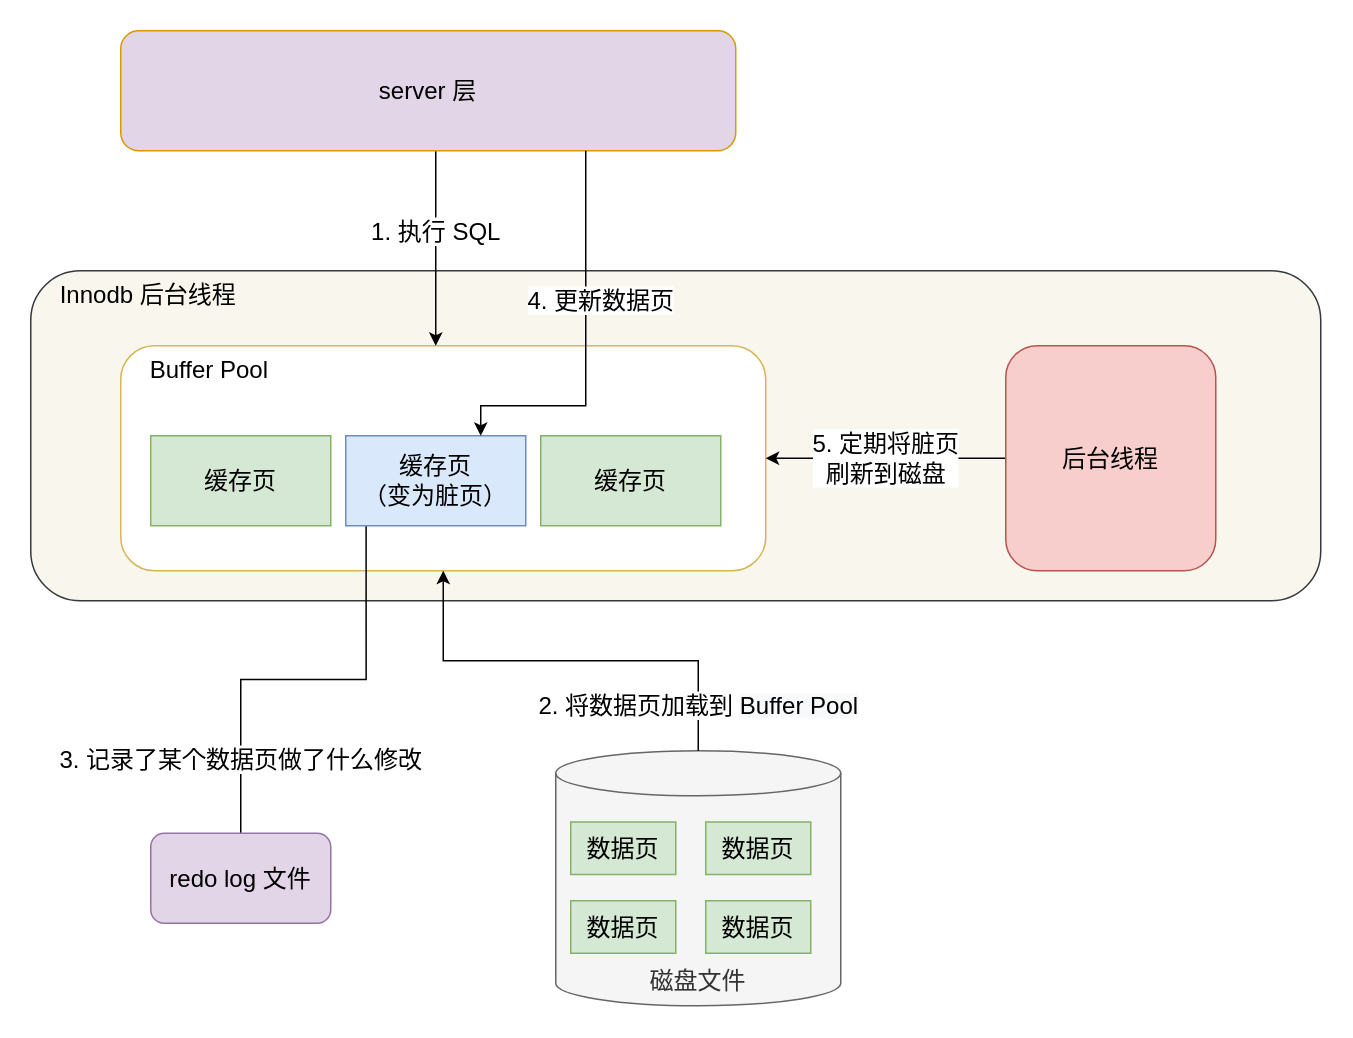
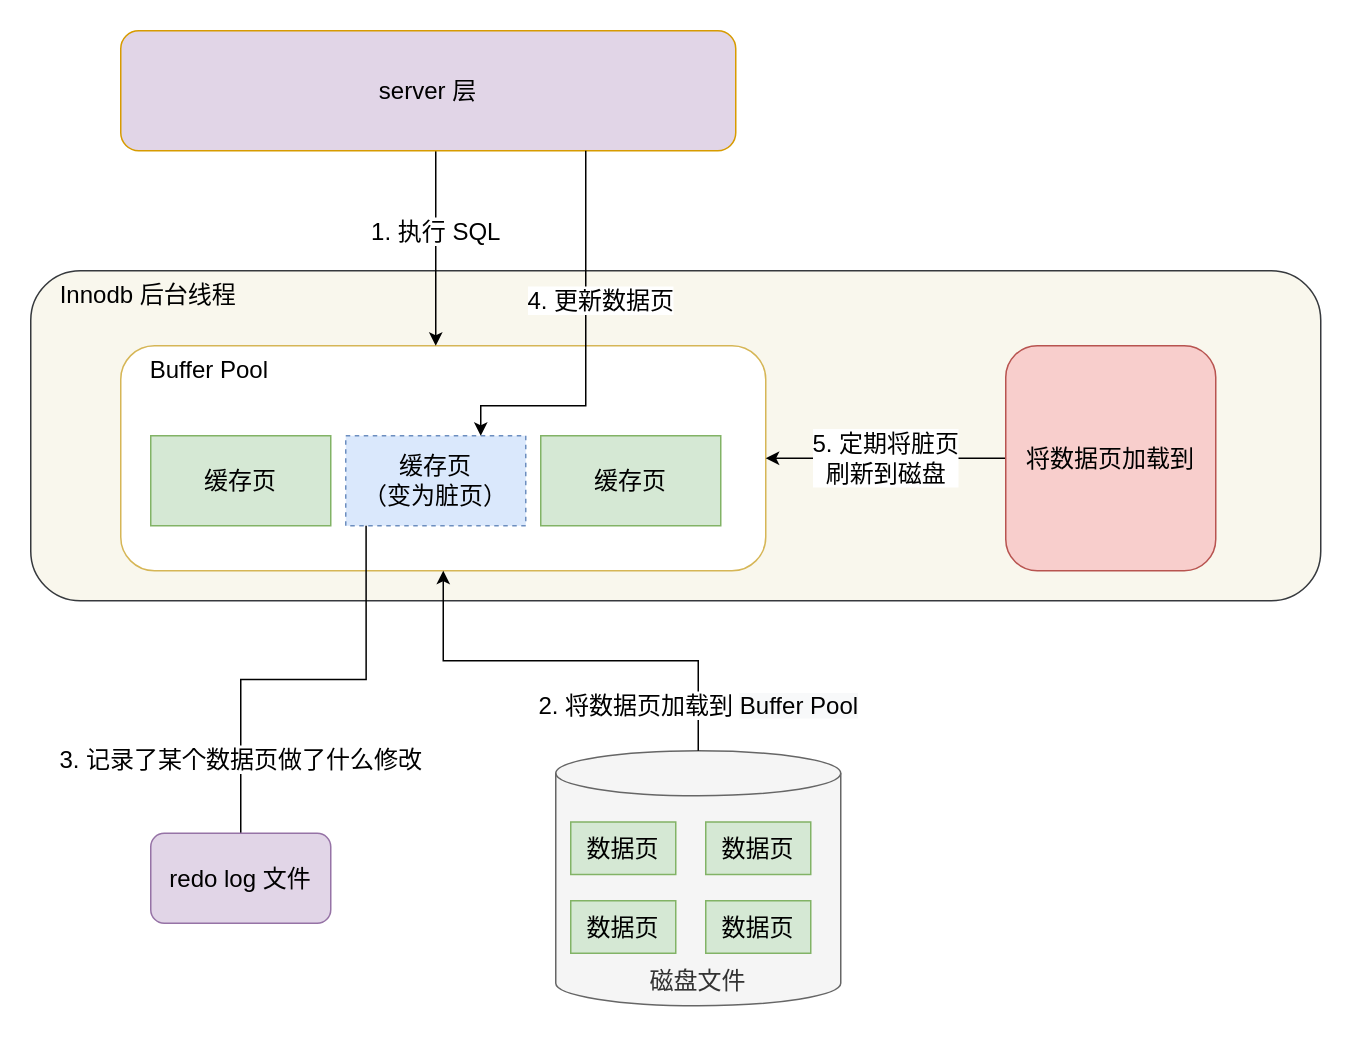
node "后台线程": label "后台线程" -> "将数据页加载到"
node "缓存页 （变为脏页）": style solid -> dashed
